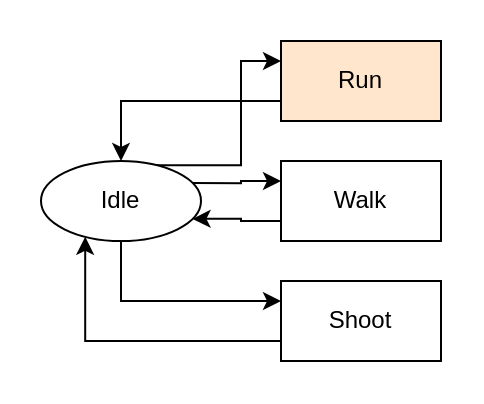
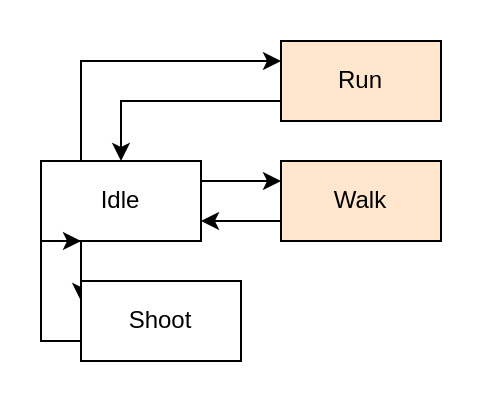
node "Idle": shape ellipse -> rectangle
node "Walk": fillcolor #ffffff -> #ffe6cc
node "Shoot": moved (361, 321) -> (161, 321)
